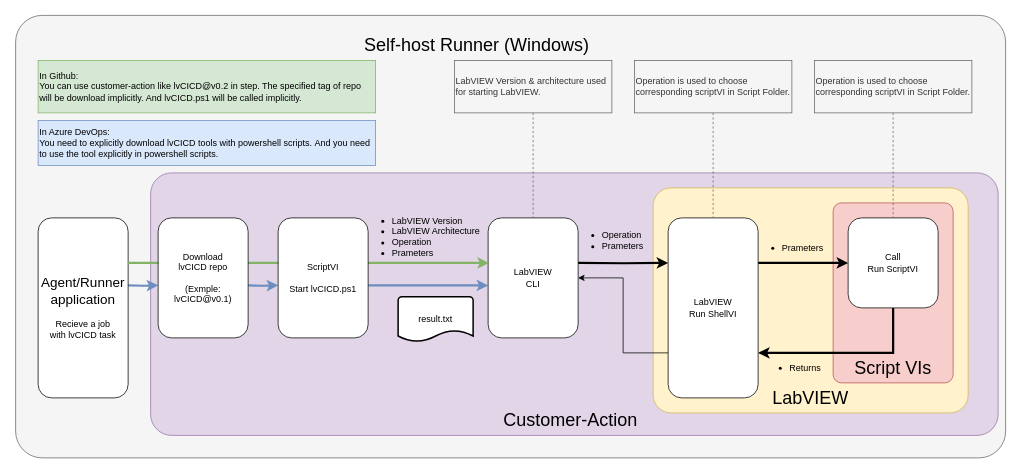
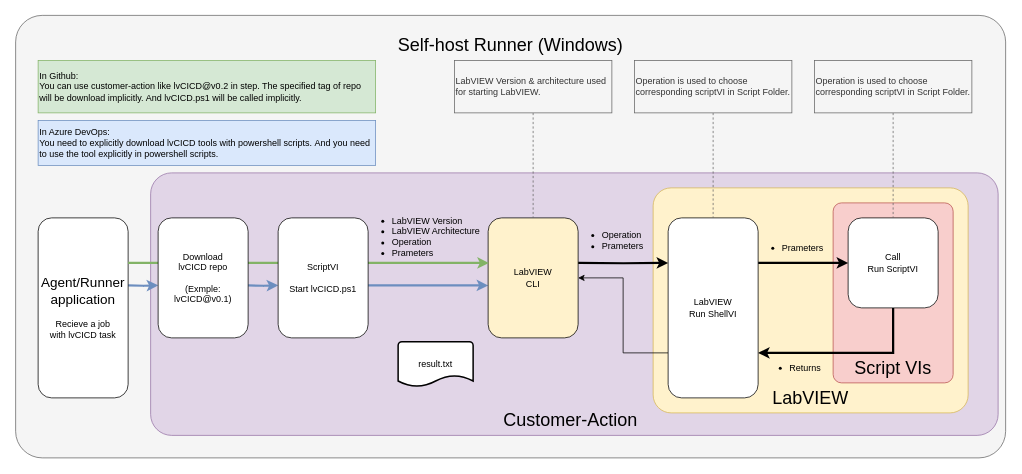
node "Self-host Runner (Windows)": moved (477, 45) -> (510, 45)
node "LabVIEW CLI": fillcolor #ffffff -> #fff2cc
node "result.txt": moved (435, 319) -> (435, 364)
